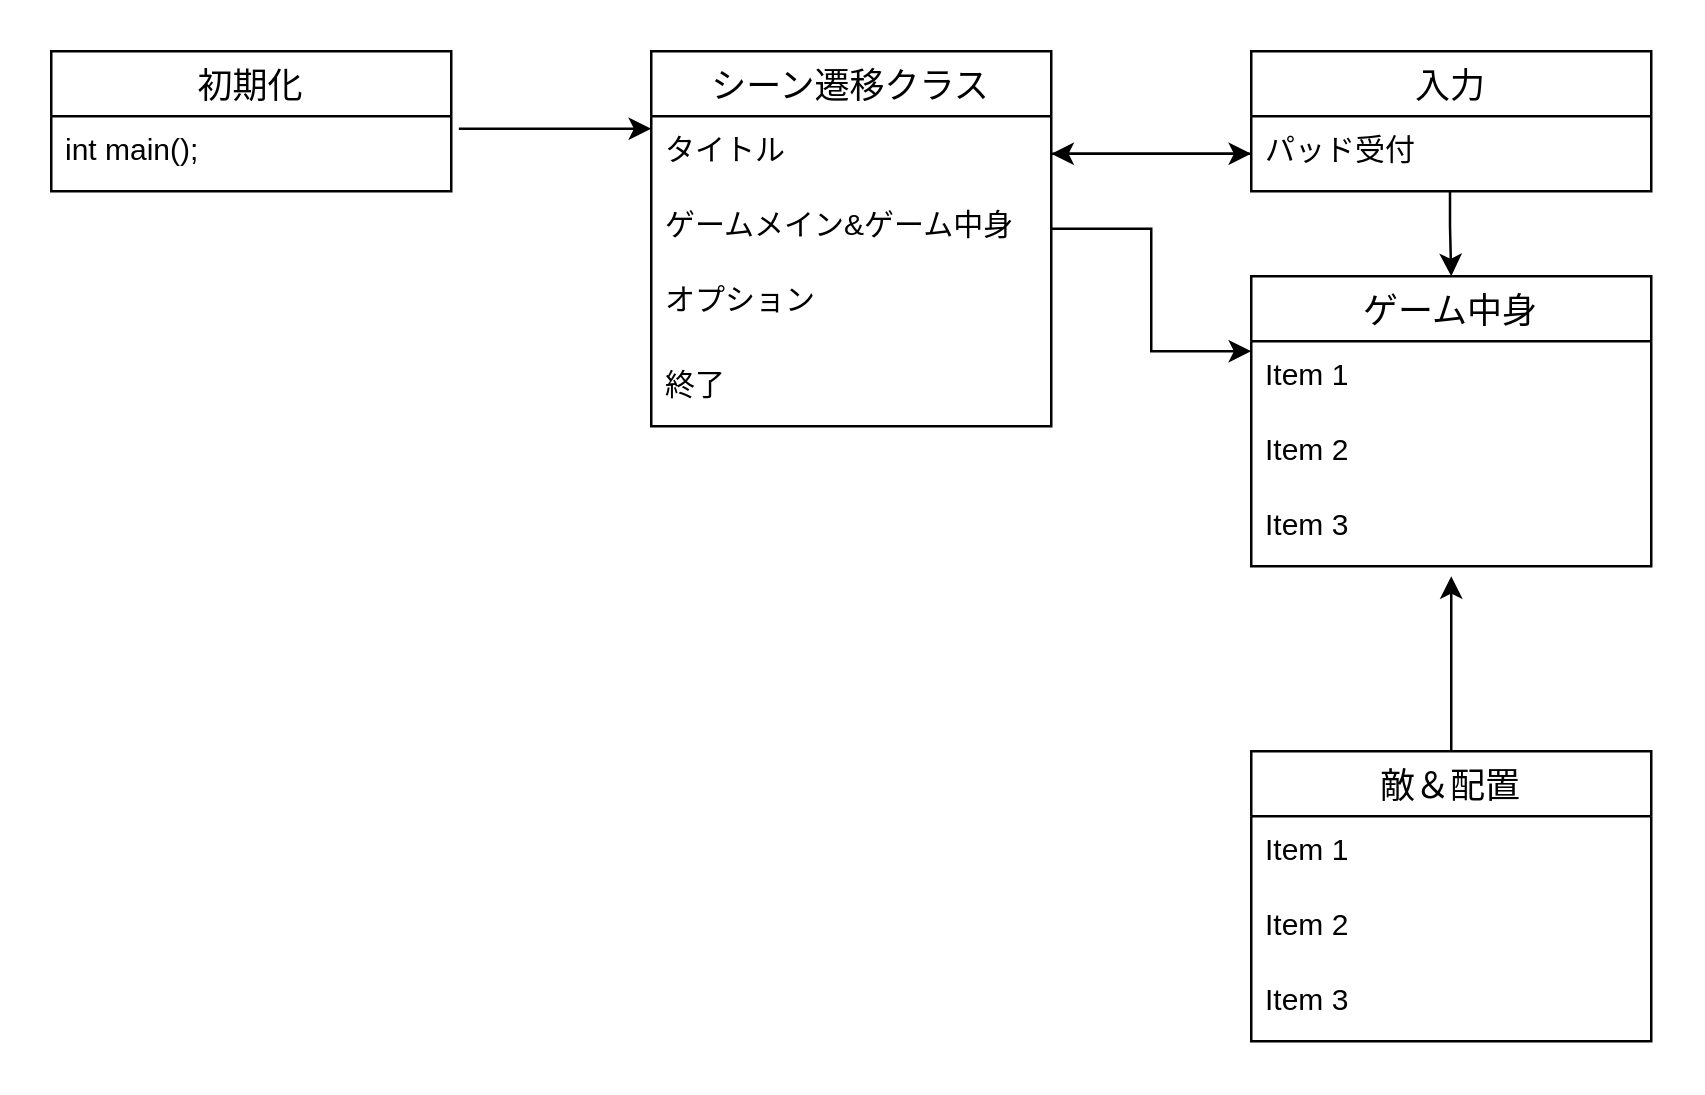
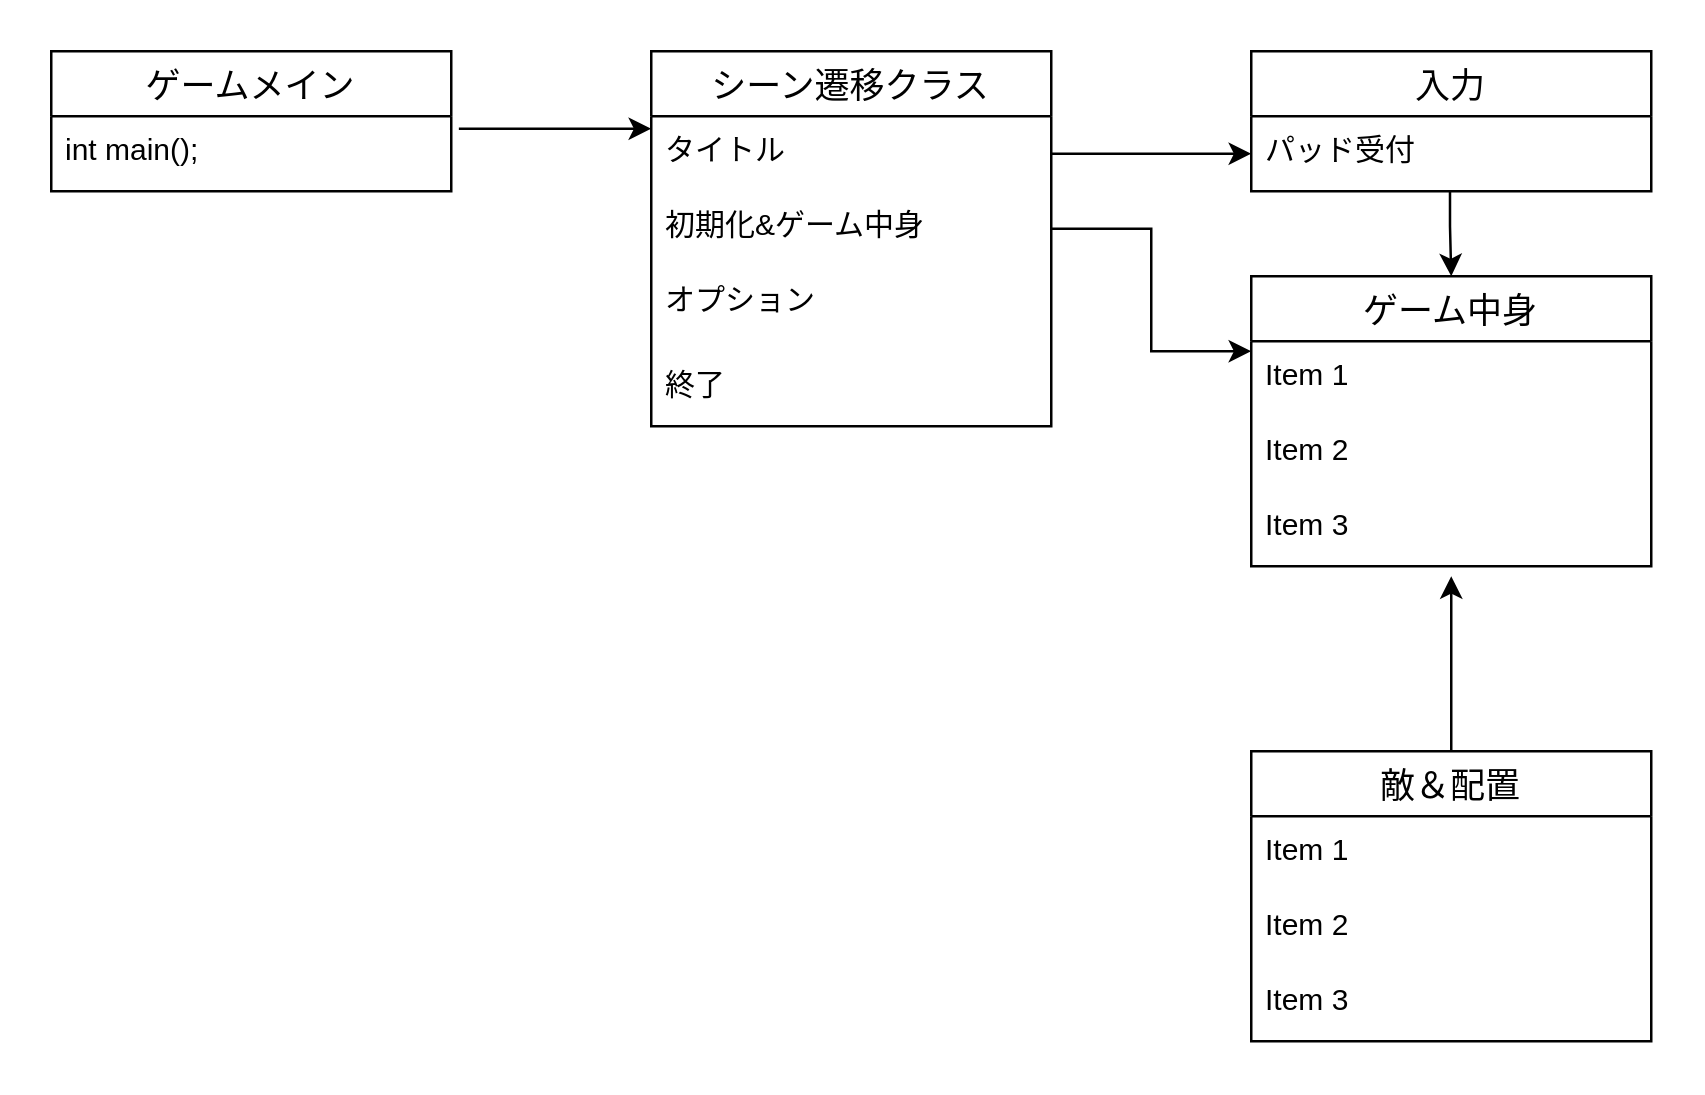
node "初期化": label "初期化" -> "ゲームメイン"
edge "パッド受付" -> "タイトル": removed
node "ゲームメイン&ゲーム中身": label "ゲームメイン&ゲーム中身" -> "初期化&ゲーム中身"
